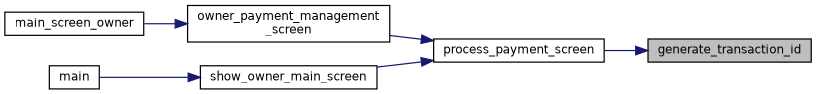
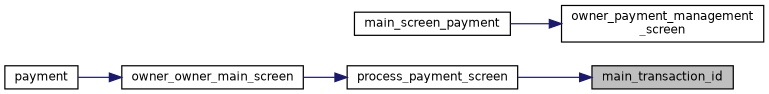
node "main_screen_owner": label "main_screen_owner" -> "main_screen_payment"
edge "owner_payment_management _screen" -> "process_payment_screen": removed
node "generate_transaction_id": label "generate_transaction_id" -> "main_transaction_id"
node "main": label "main" -> "payment"
node "show_owner_main_screen": label "show_owner_main_screen" -> "owner_owner_main_screen"
